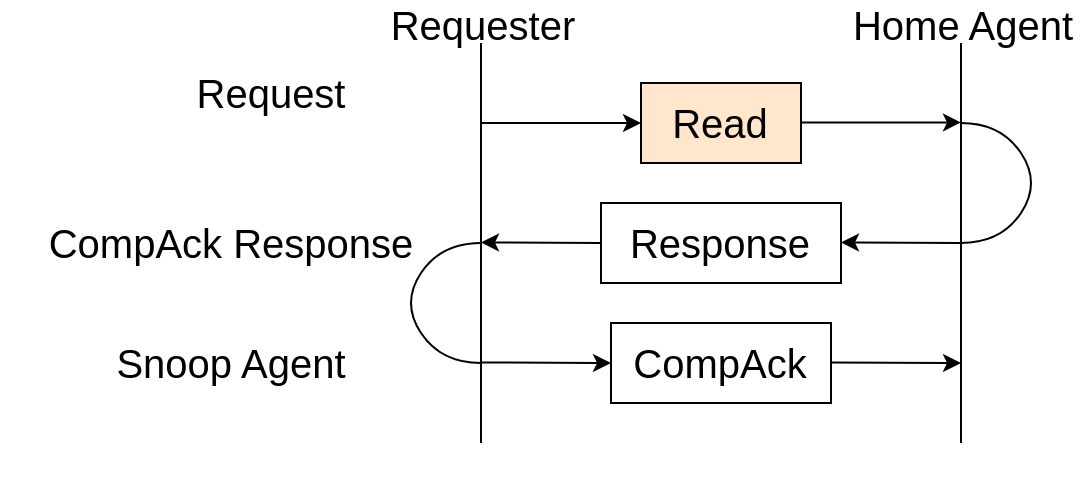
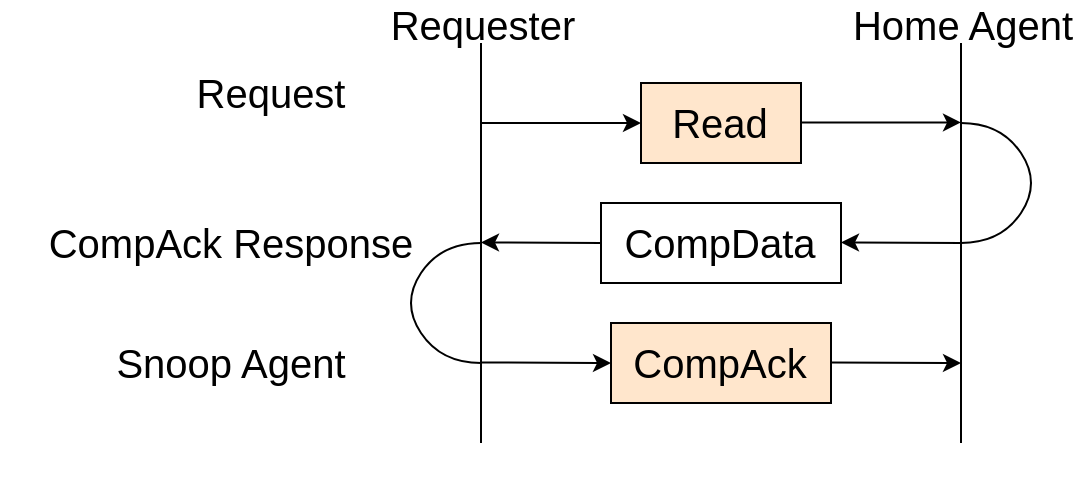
node "Response": label "Response" -> "CompData"
node "CompAck": fillcolor #ffffff -> #ffe6cc
